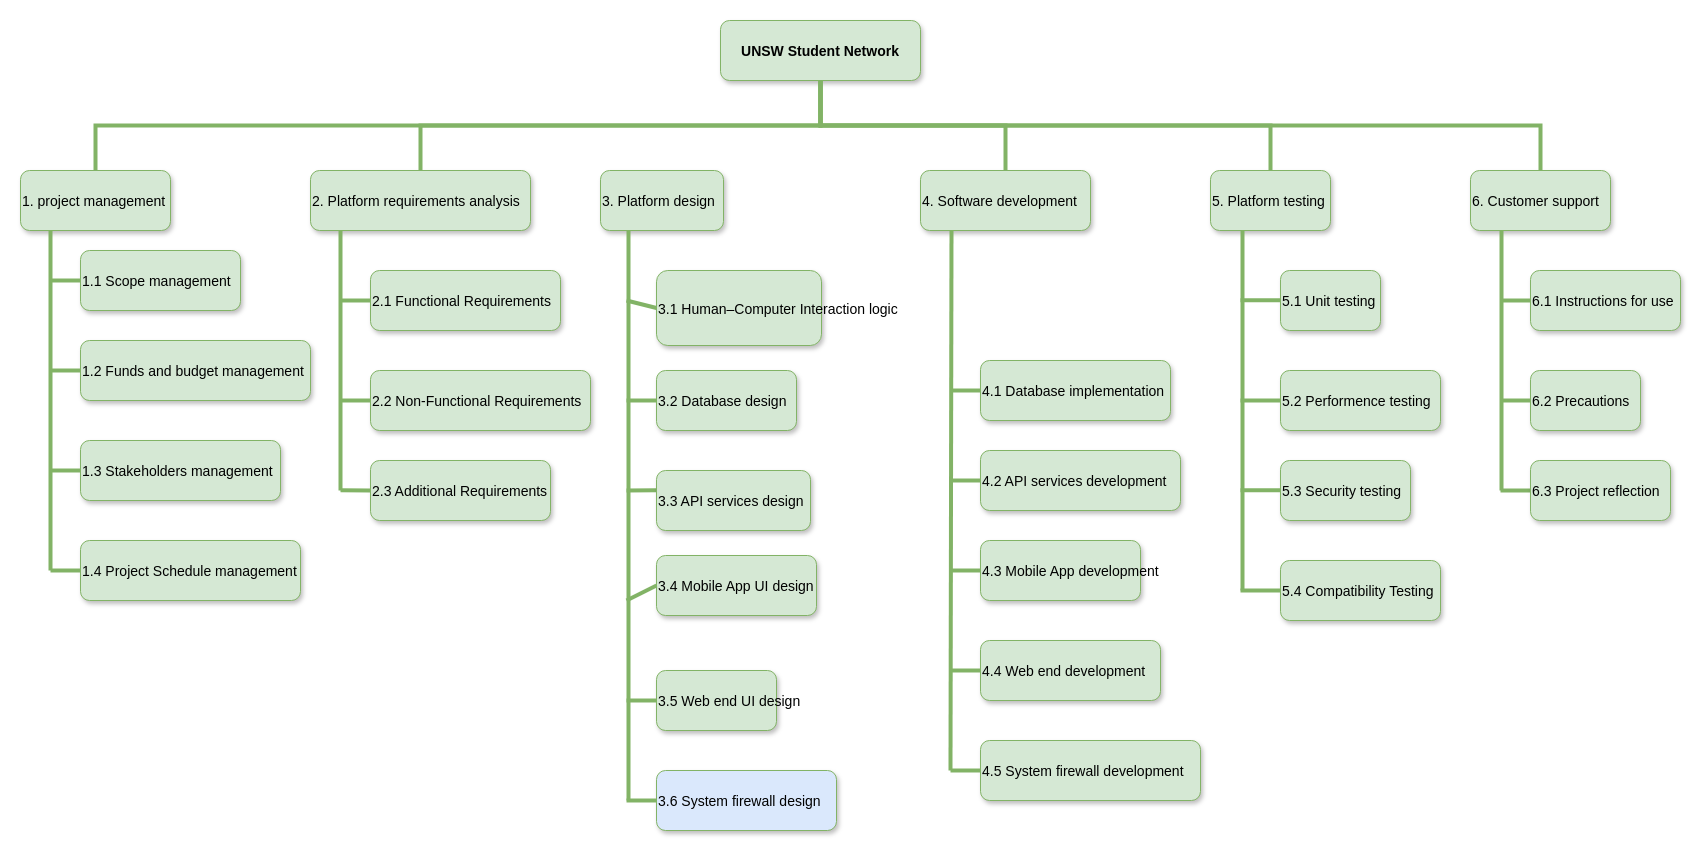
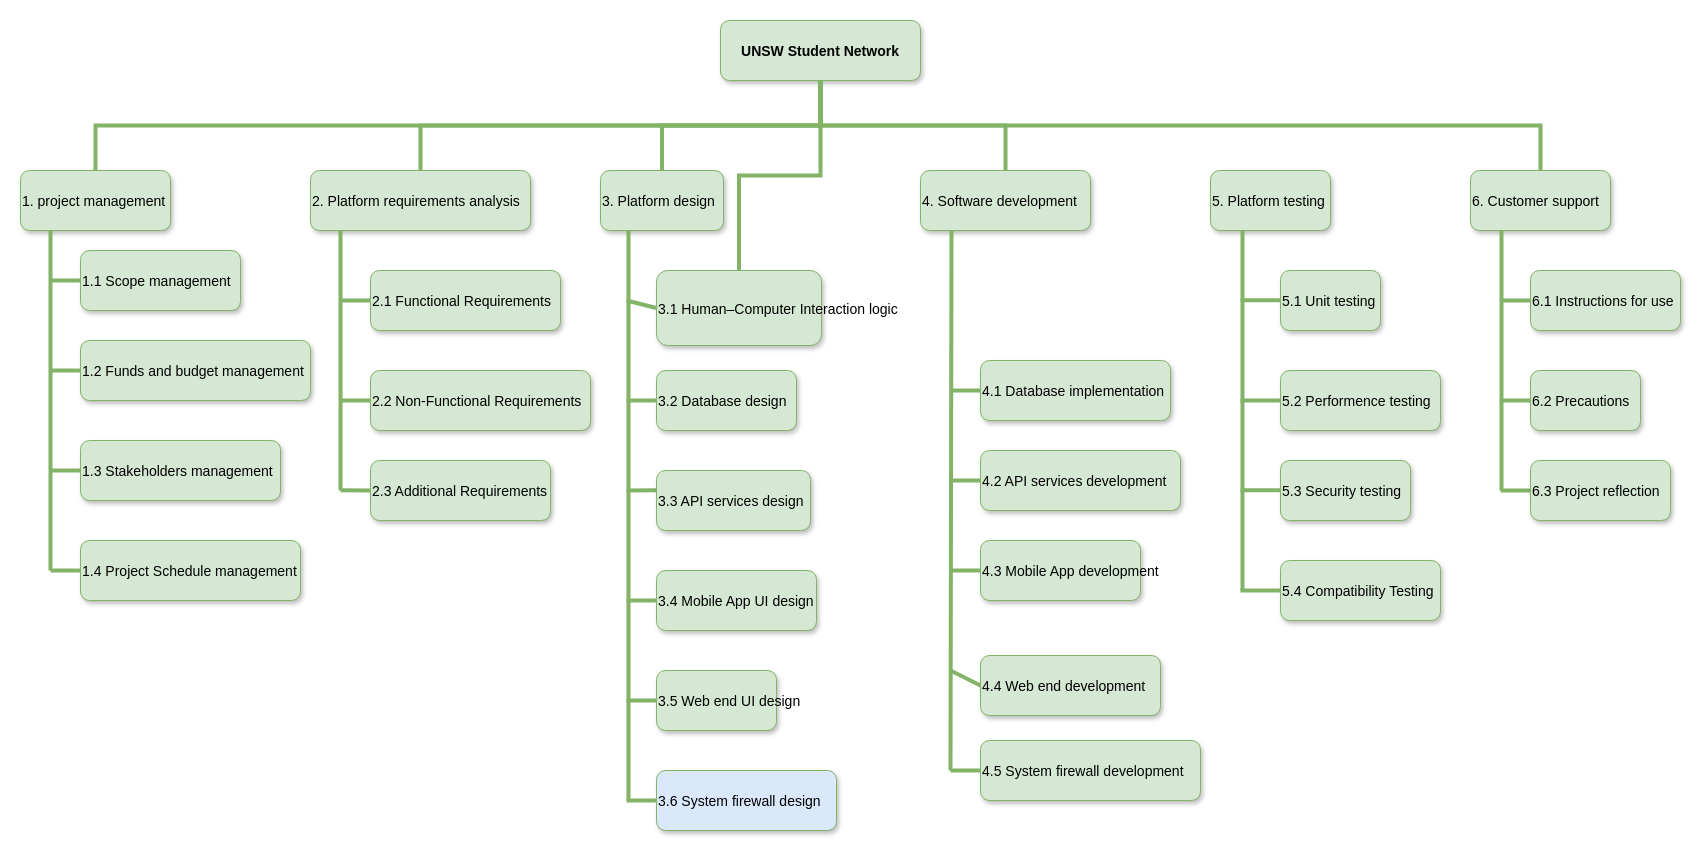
edge "UNSW Student Network" -- "3. Platform design": added
edge "UNSW Student Network" -- "5. Platform testing": now "UNSW Student Network" -- "3.1 Human–Computer Interaction logic"
node "3.4 Mobile App UI design": moved (737, 586) -> (737, 601)
node "4.4 Web end development": moved (1071, 671) -> (1071, 686)
